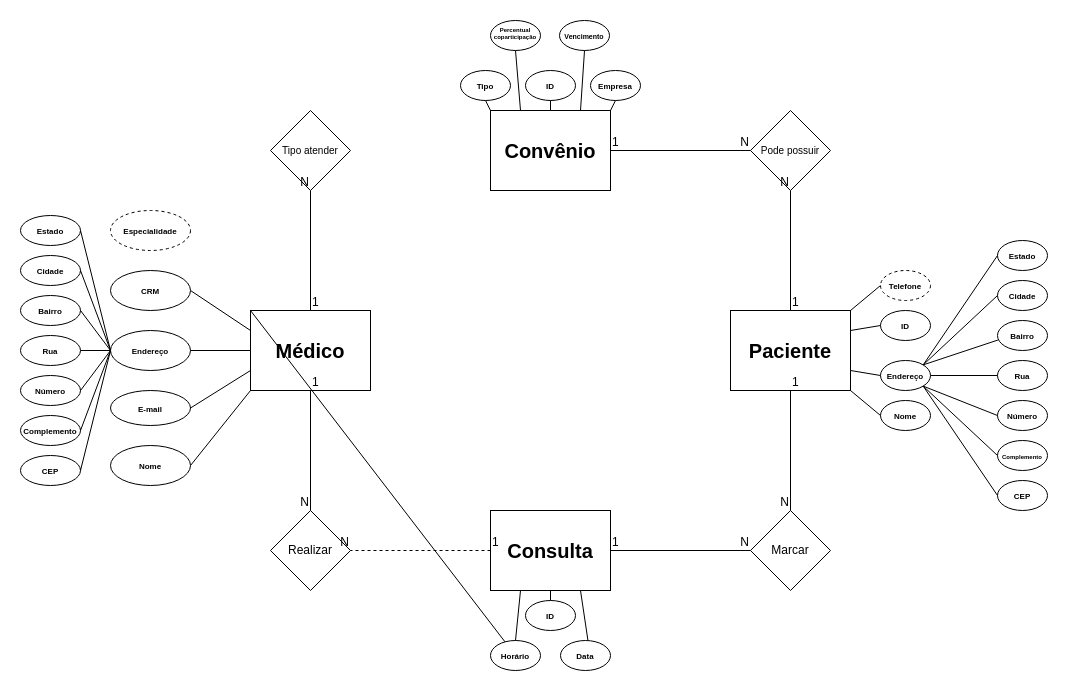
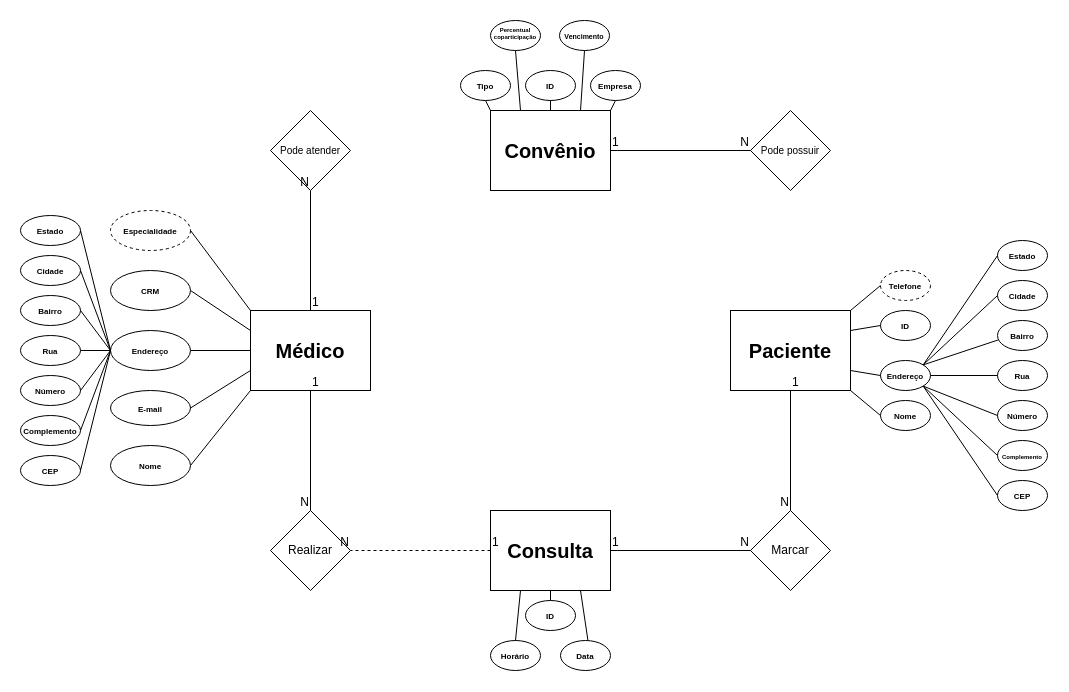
node "Tipo atender": label "Tipo atender" -> "Pode atender"
edge "Pode possuir" -- "Paciente": removed, labels "N", "1"
edge "Médico" -- "Horário": now "Médico" -- "Especialidade"
